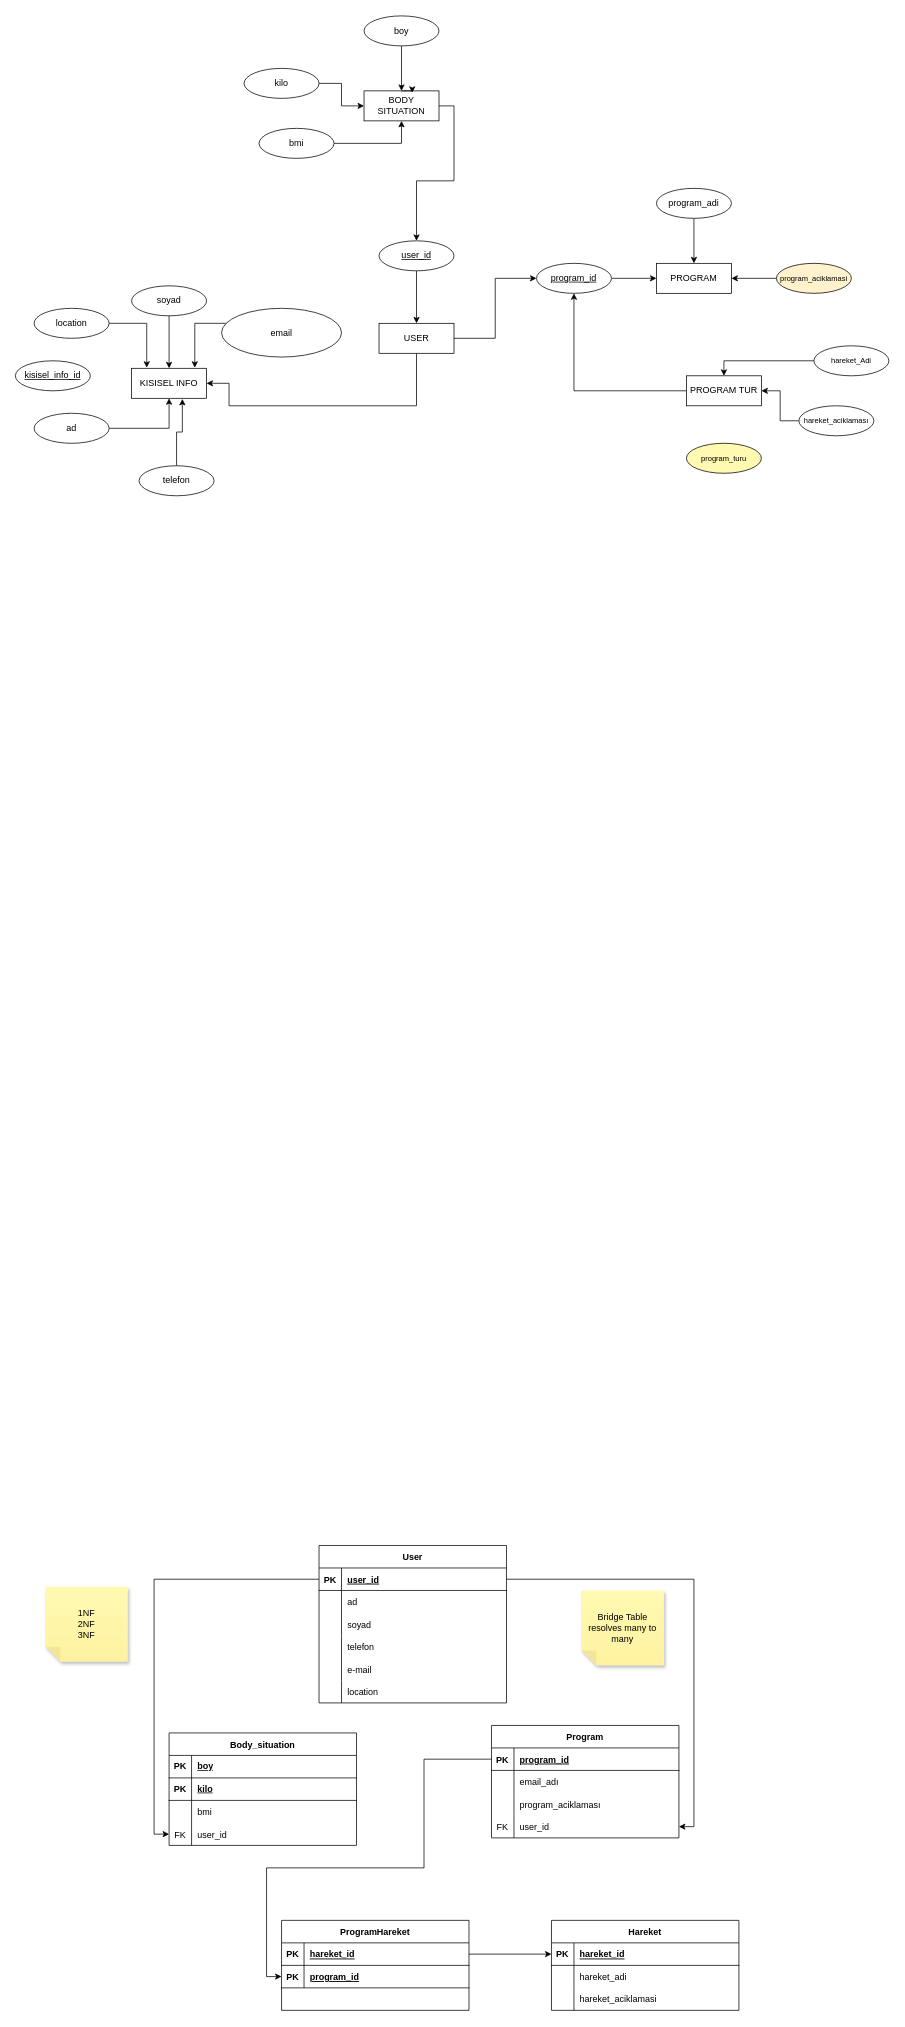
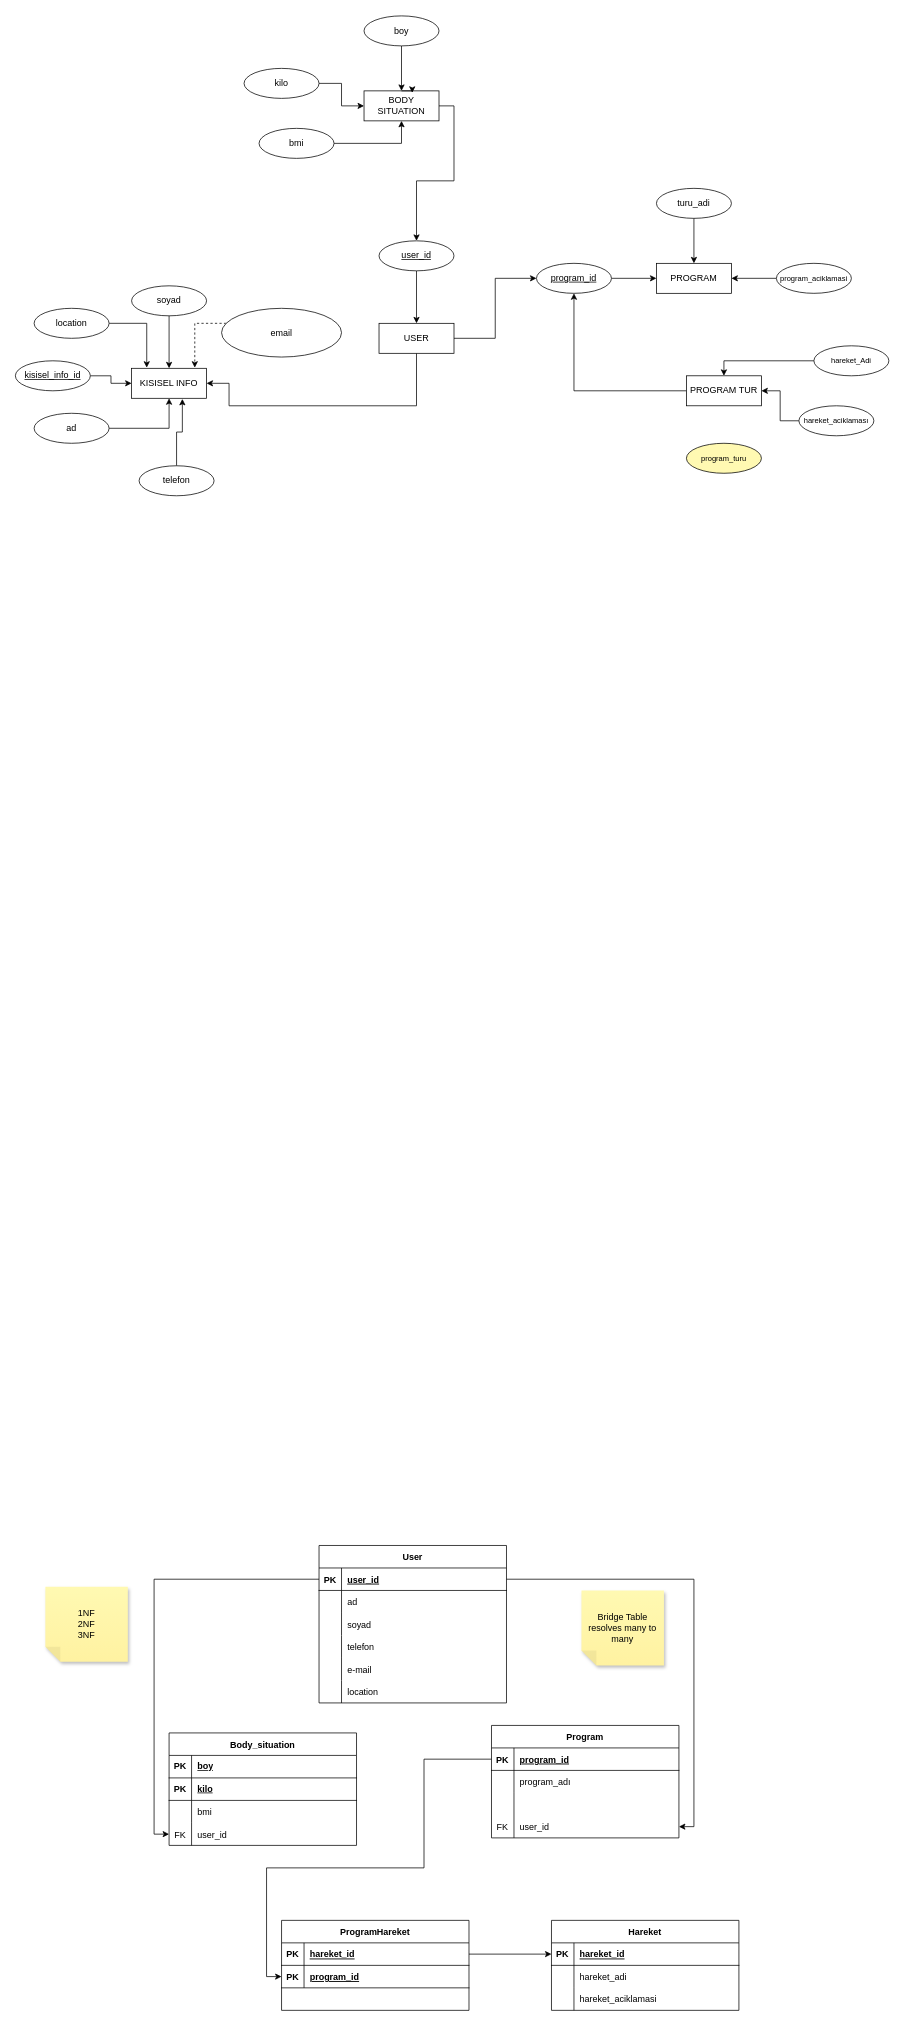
node "program_adi": label "program_adi" -> "turu_adi"
node "program_aciklamasi": fillcolor #fff2cc -> #ffffff
edge "email" -> "KISISEL INFO": style solid -> dashed
edge "kisisel_info_id" -> "KISISEL INFO": added
node "email_adı": label "email_adı" -> "program_adı"
node "program_aciklaması": removed
